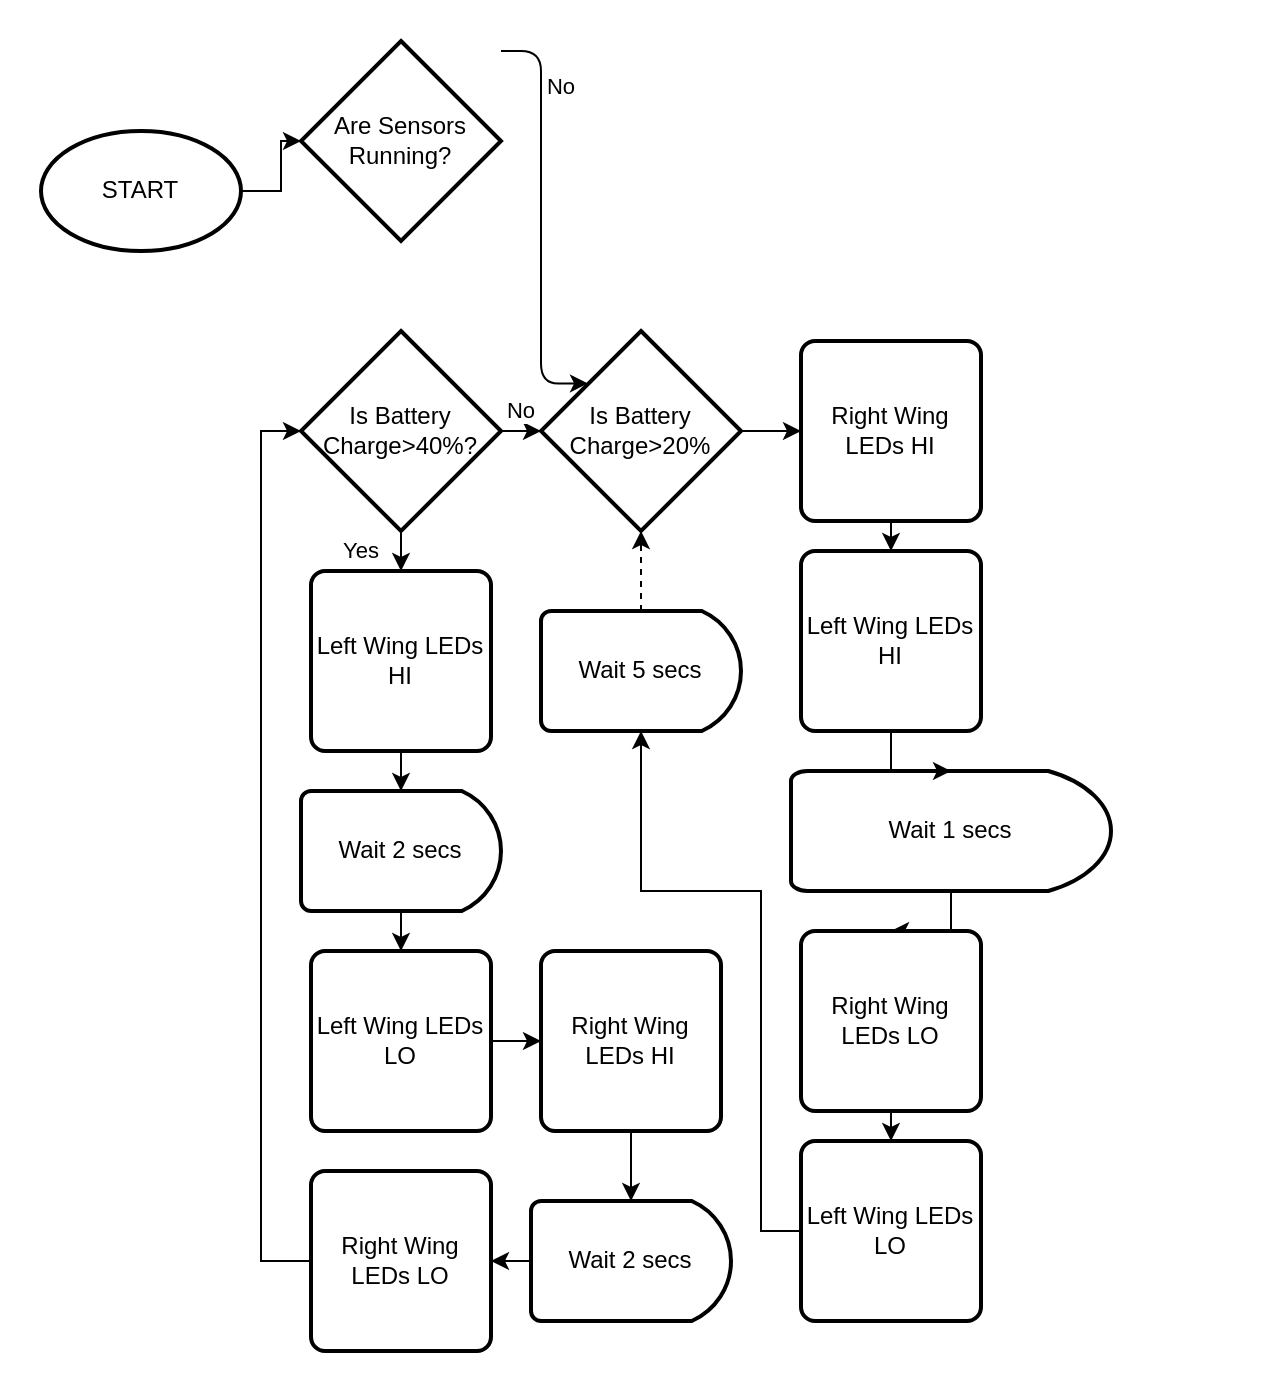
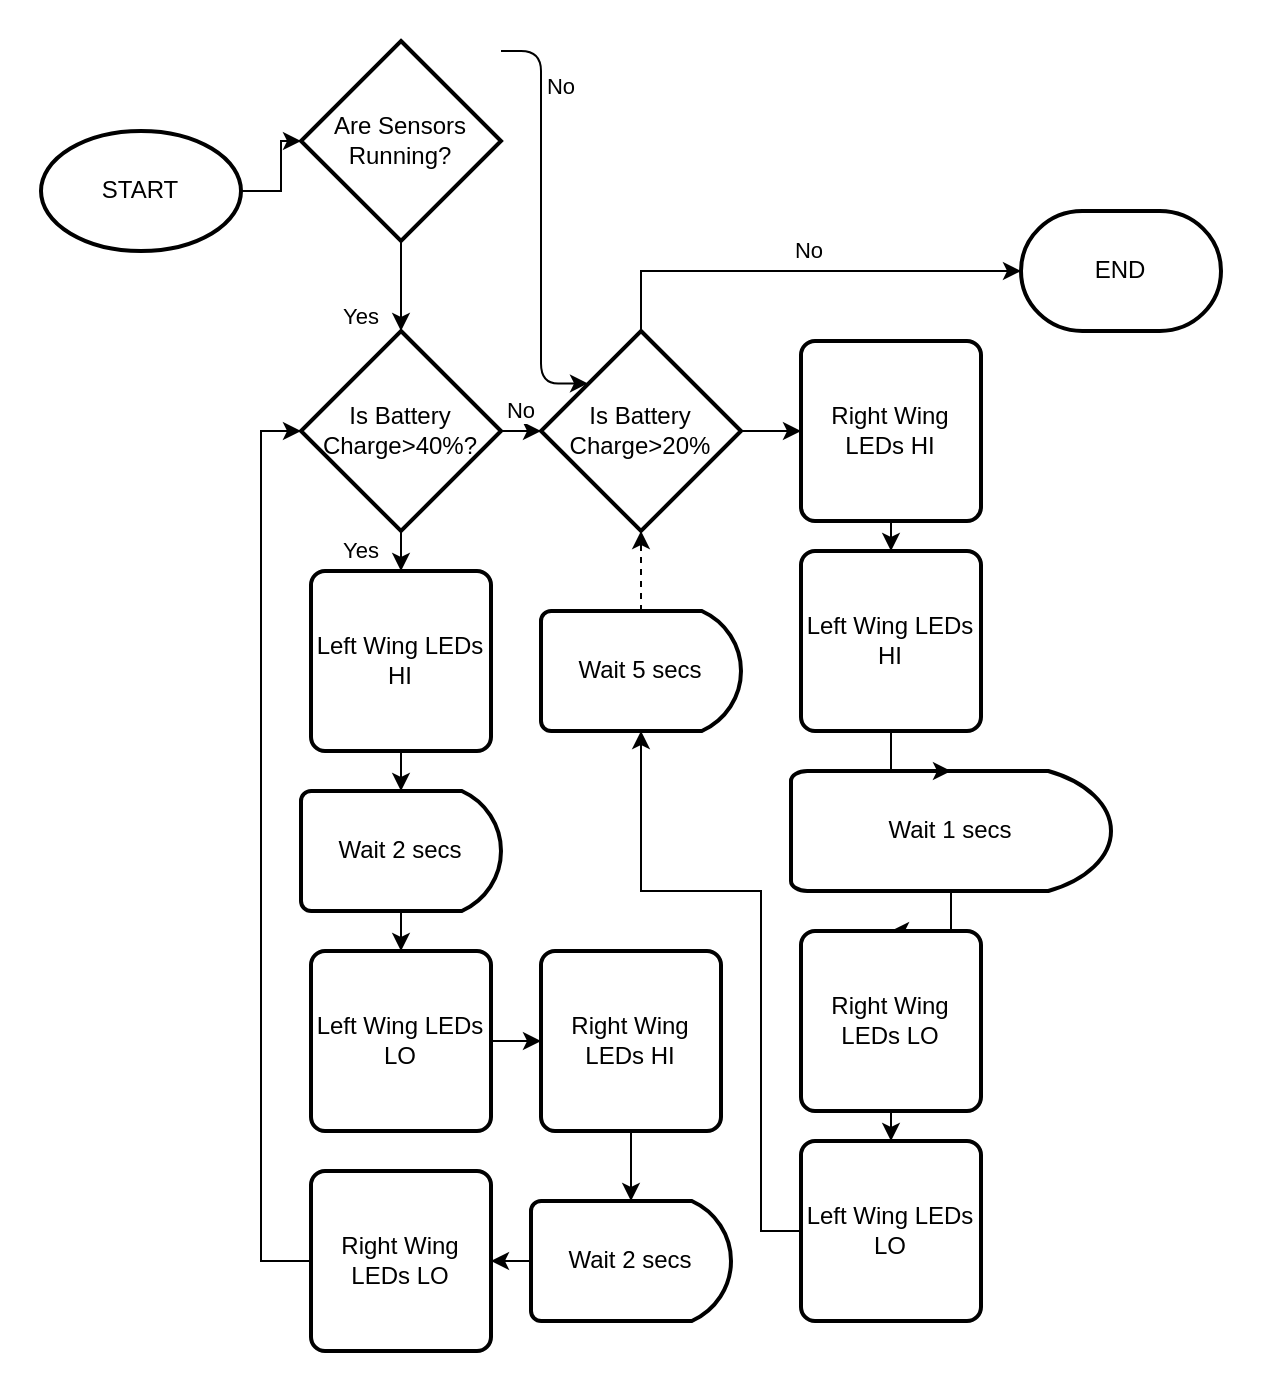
edge "Is Battery Charge>20%" -> "END": added, label "No"
node "END": added
edge "Are Sensors Running?" -> "Is Battery Charge>40%?": added, label "Yes"
